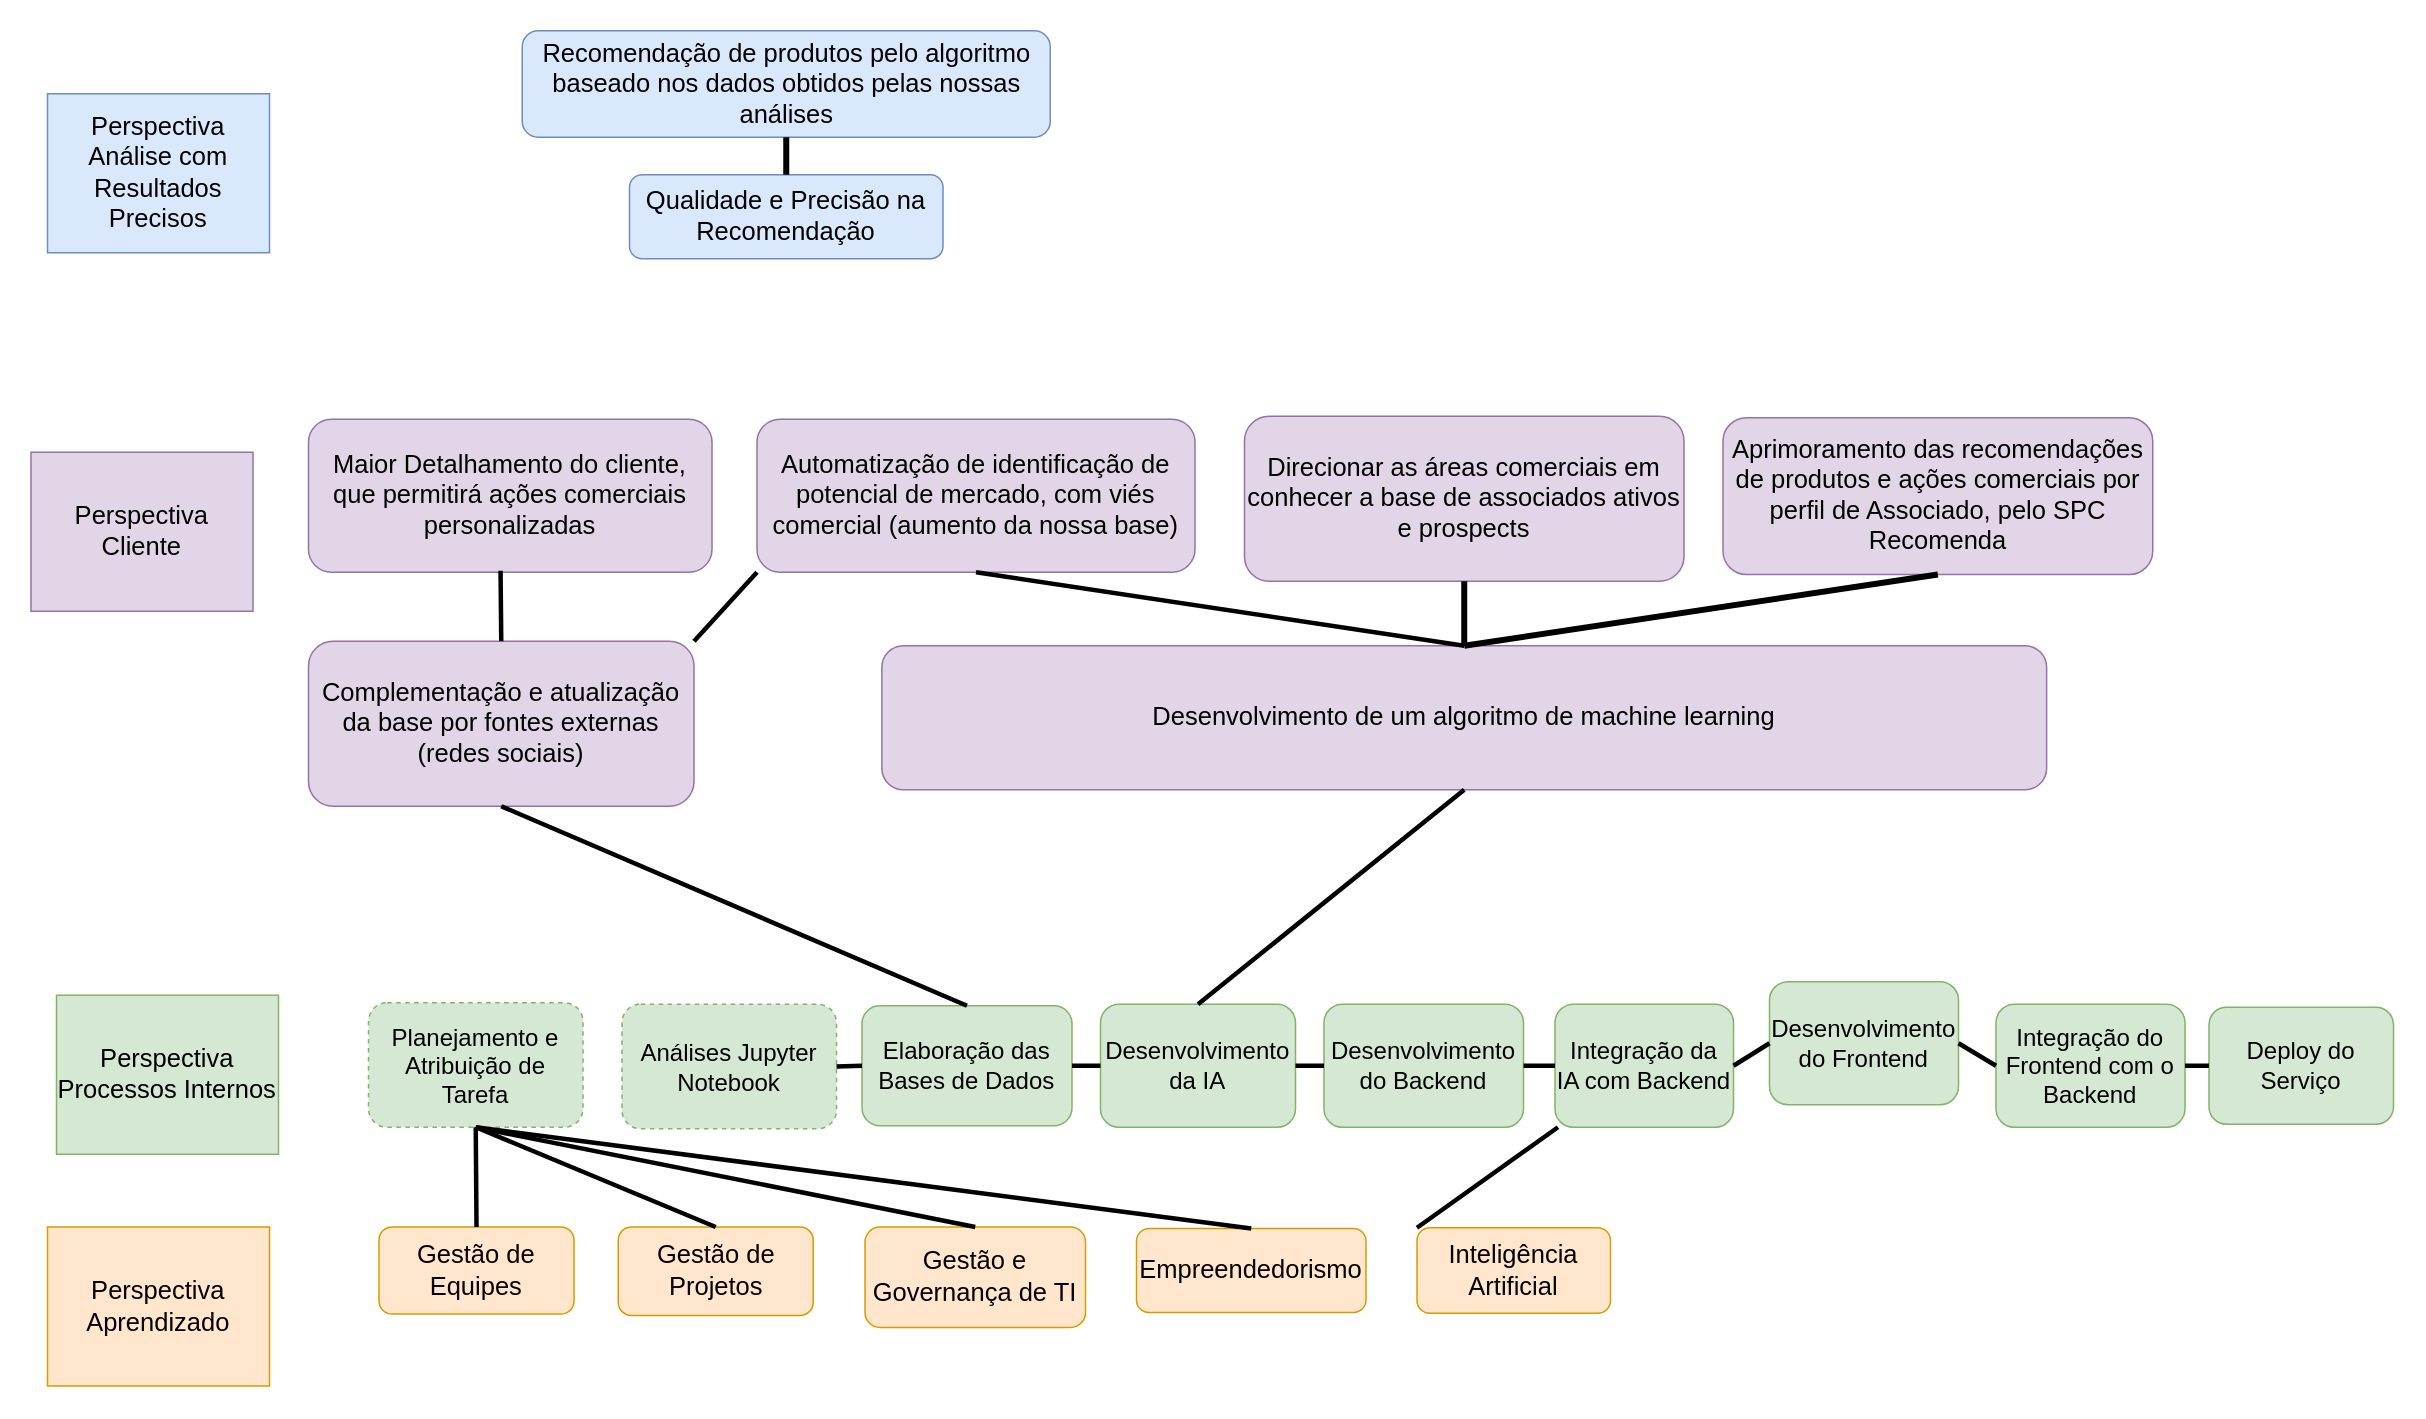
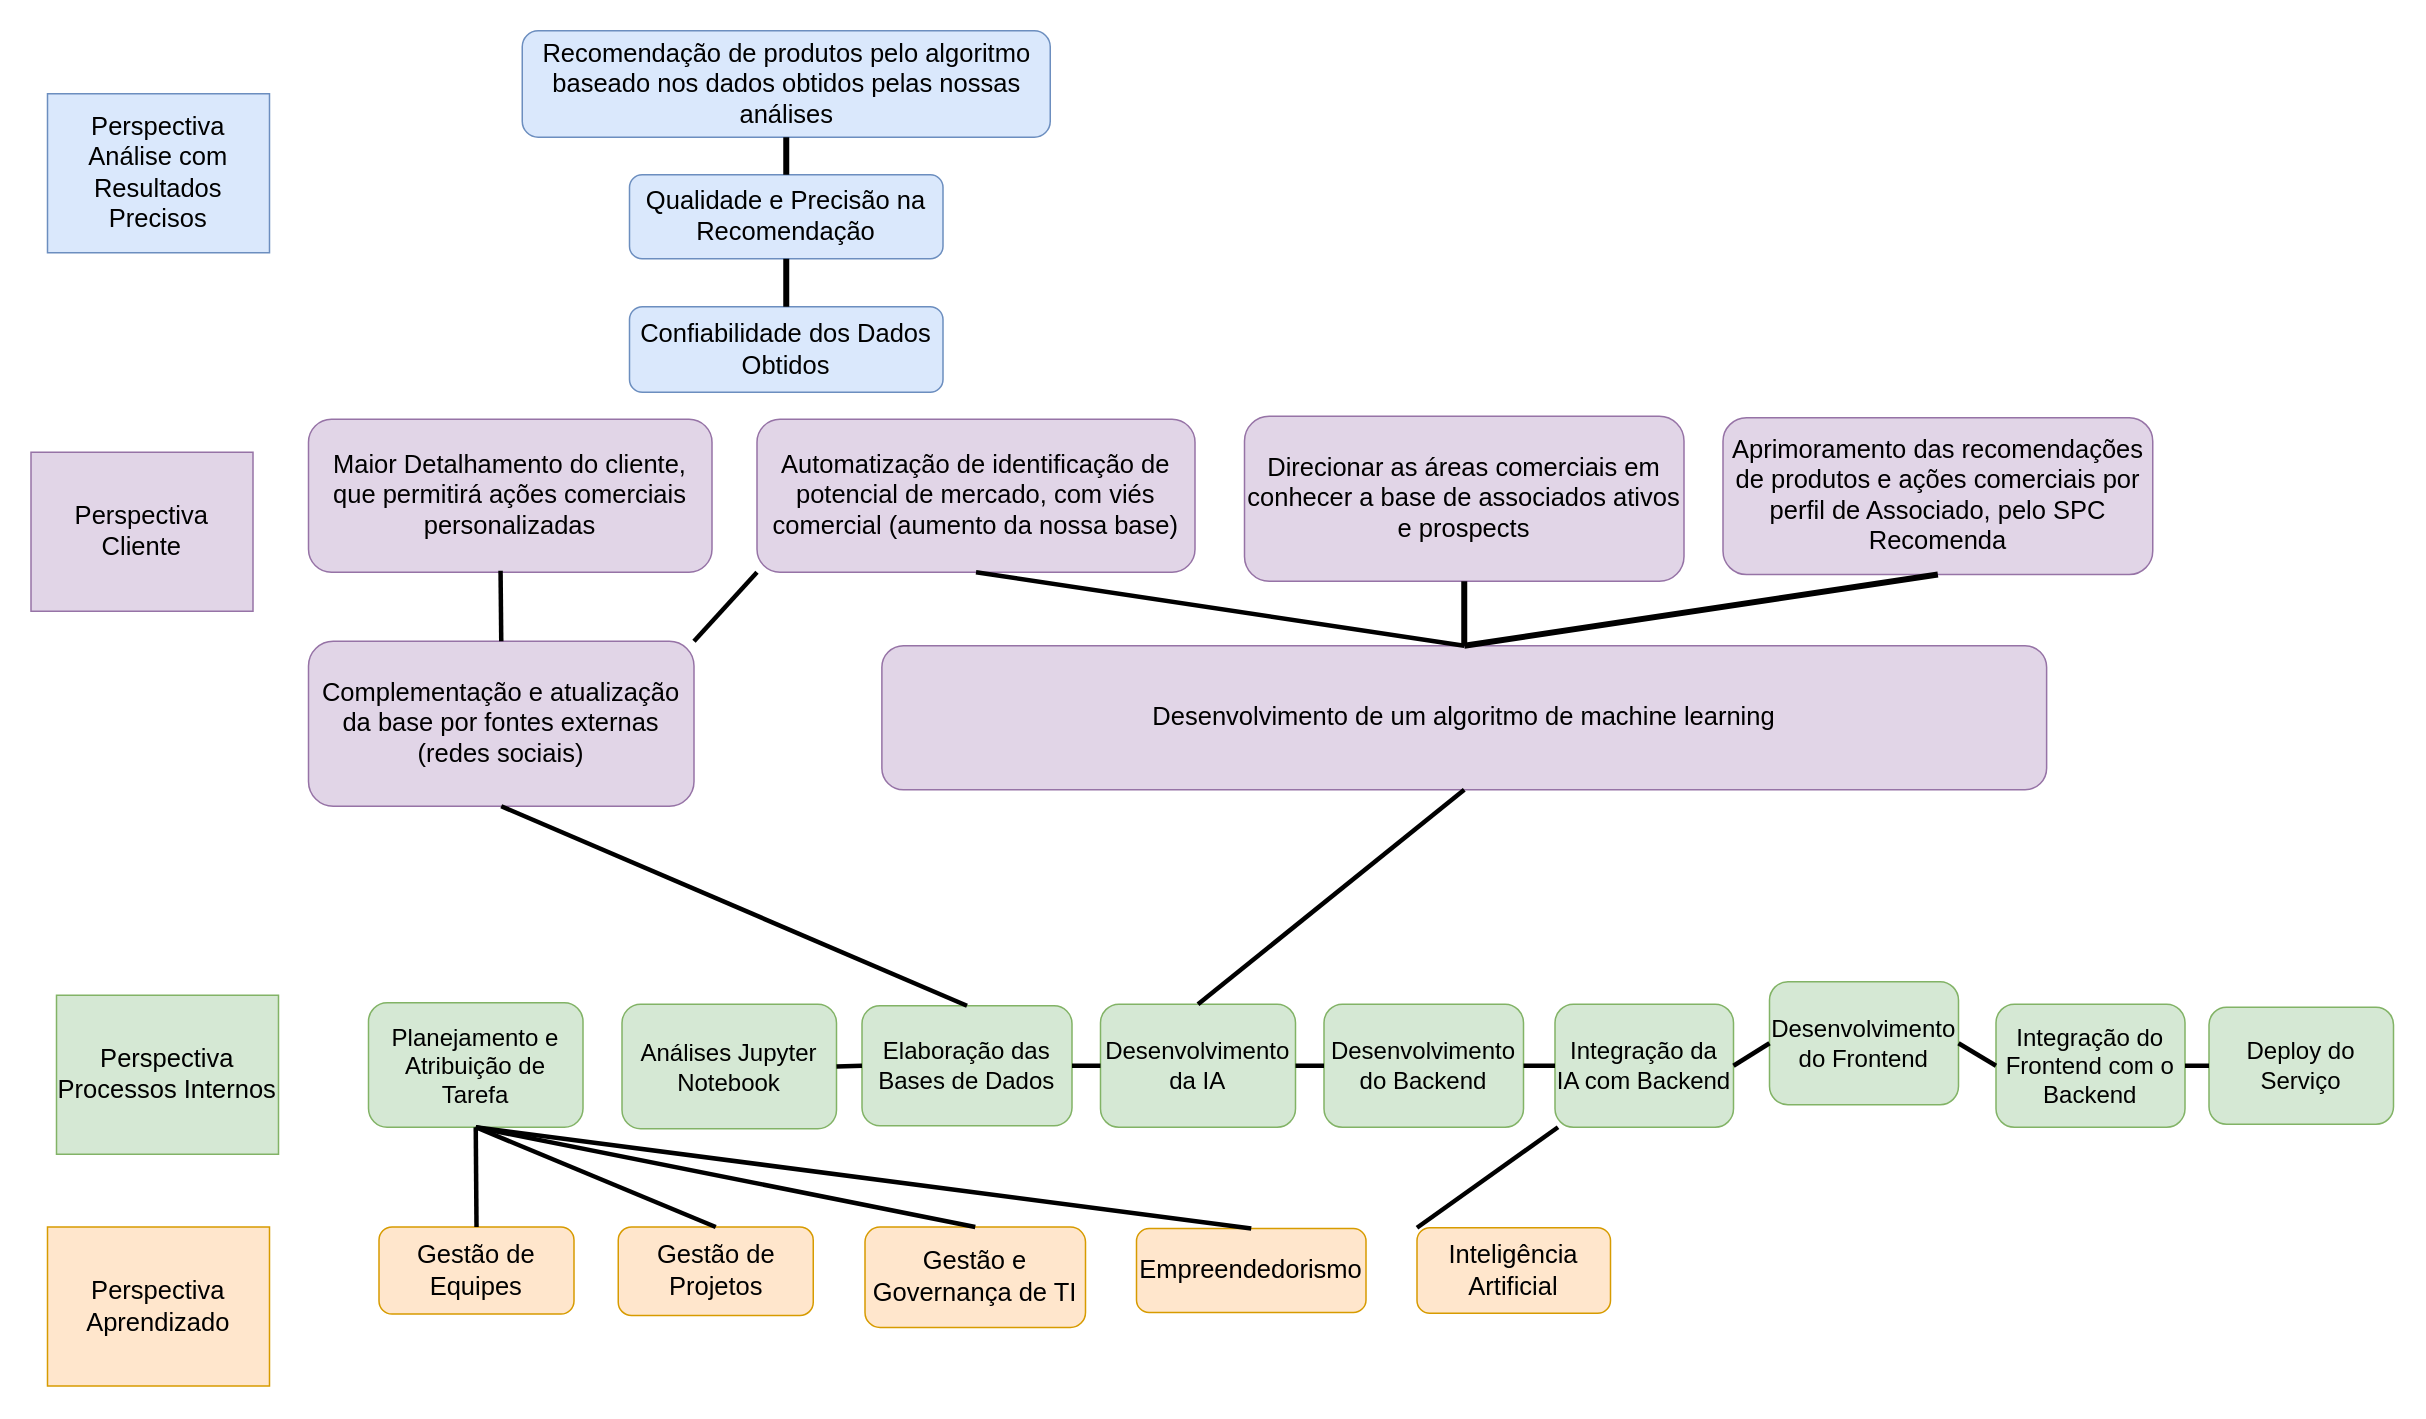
edge "Qualidade e Precisão na Recomendação" -- "Confiabilidade dos Dados Obtidos": added
node "Confiabilidade dos Dados Obtidos": added
node "Planejamento e Atribuição de Tarefa": style dashed -> solid
node "Análises Jupyter Notebook": style dashed -> solid
